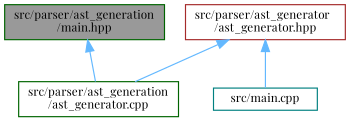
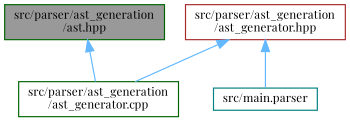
node "src/parser/ast_generation /main.hpp": label "src/parser/ast_generation /main.hpp" -> "src/parser/ast_generation /ast.hpp"
node "src/parser/ast_generator /ast_generator.hpp": label "src/parser/ast_generator /ast_generator.hpp" -> "src/parser/ast_generation /ast_generator.hpp"
node "src/main.cpp": label "src/main.cpp" -> "src/main.parser"
